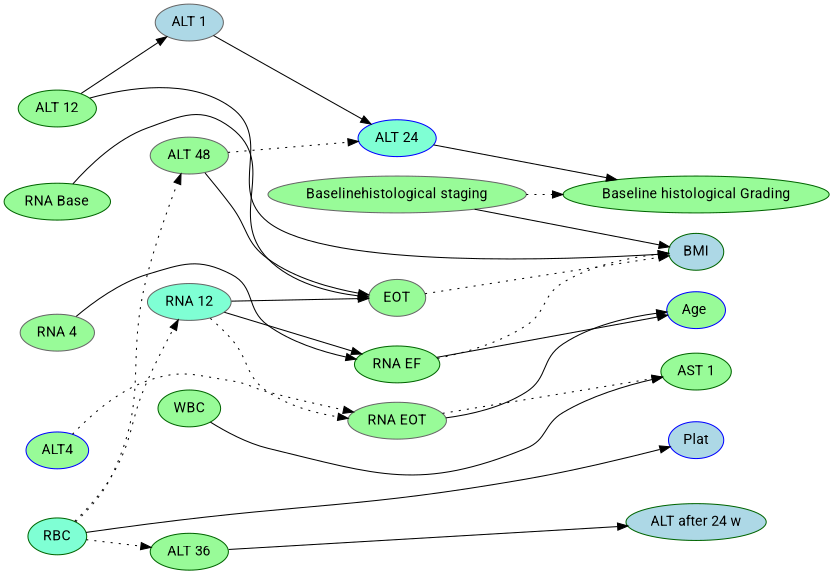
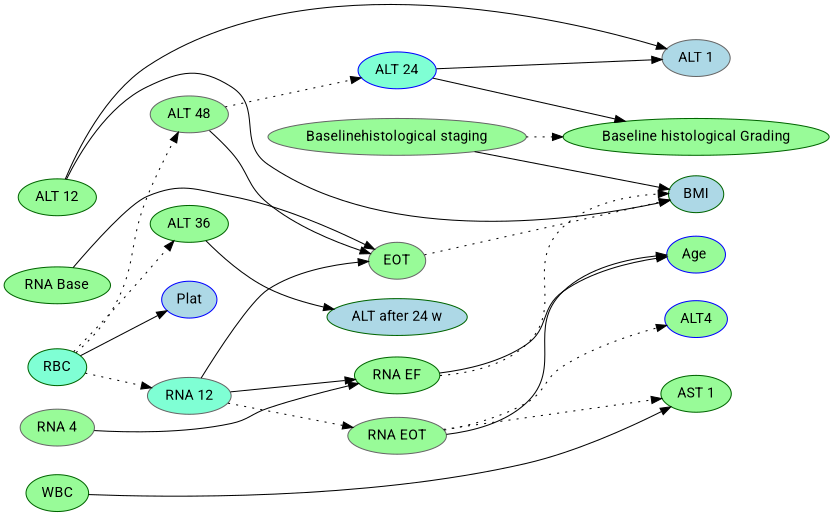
edge "ALT 1" -> "ALT 24": reversed
edge "ALT4" -> "RNA EOT": reversed
